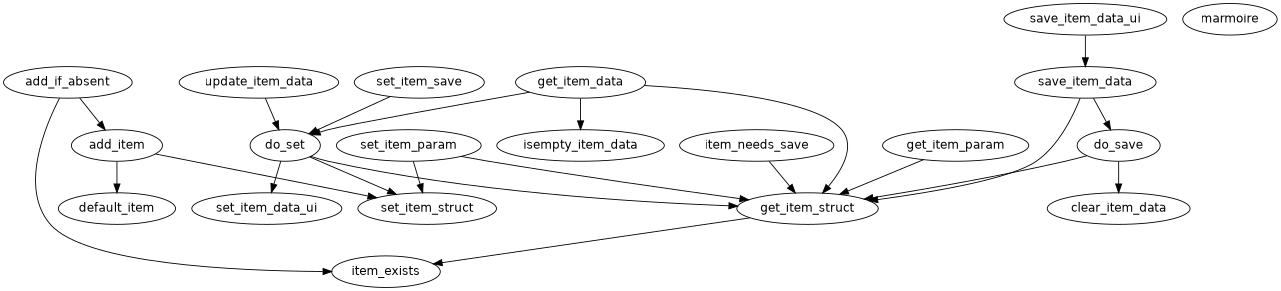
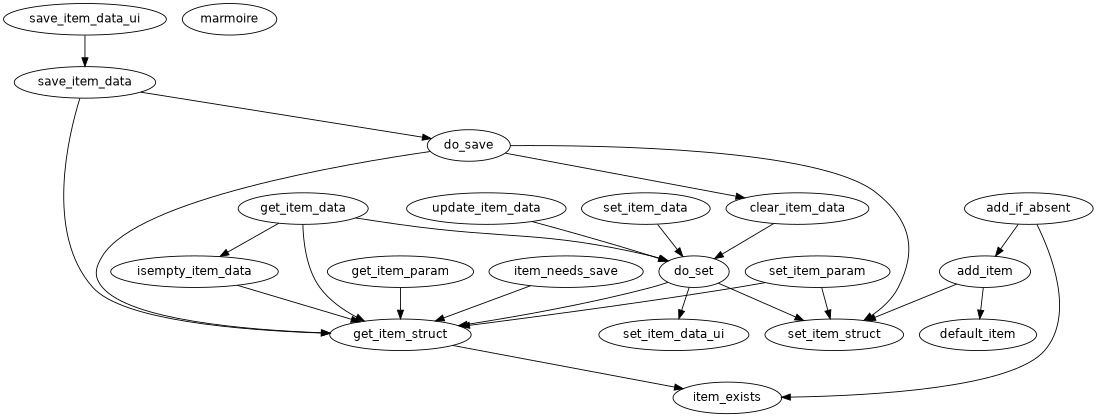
node "set_item_save": label "set_item_save" -> "set_item_data"
edge "do_save" -> "set_item_struct": added
edge "clear_item_data" -> "do_set": added
edge "isempty_item_data" -> "get_item_struct": added
